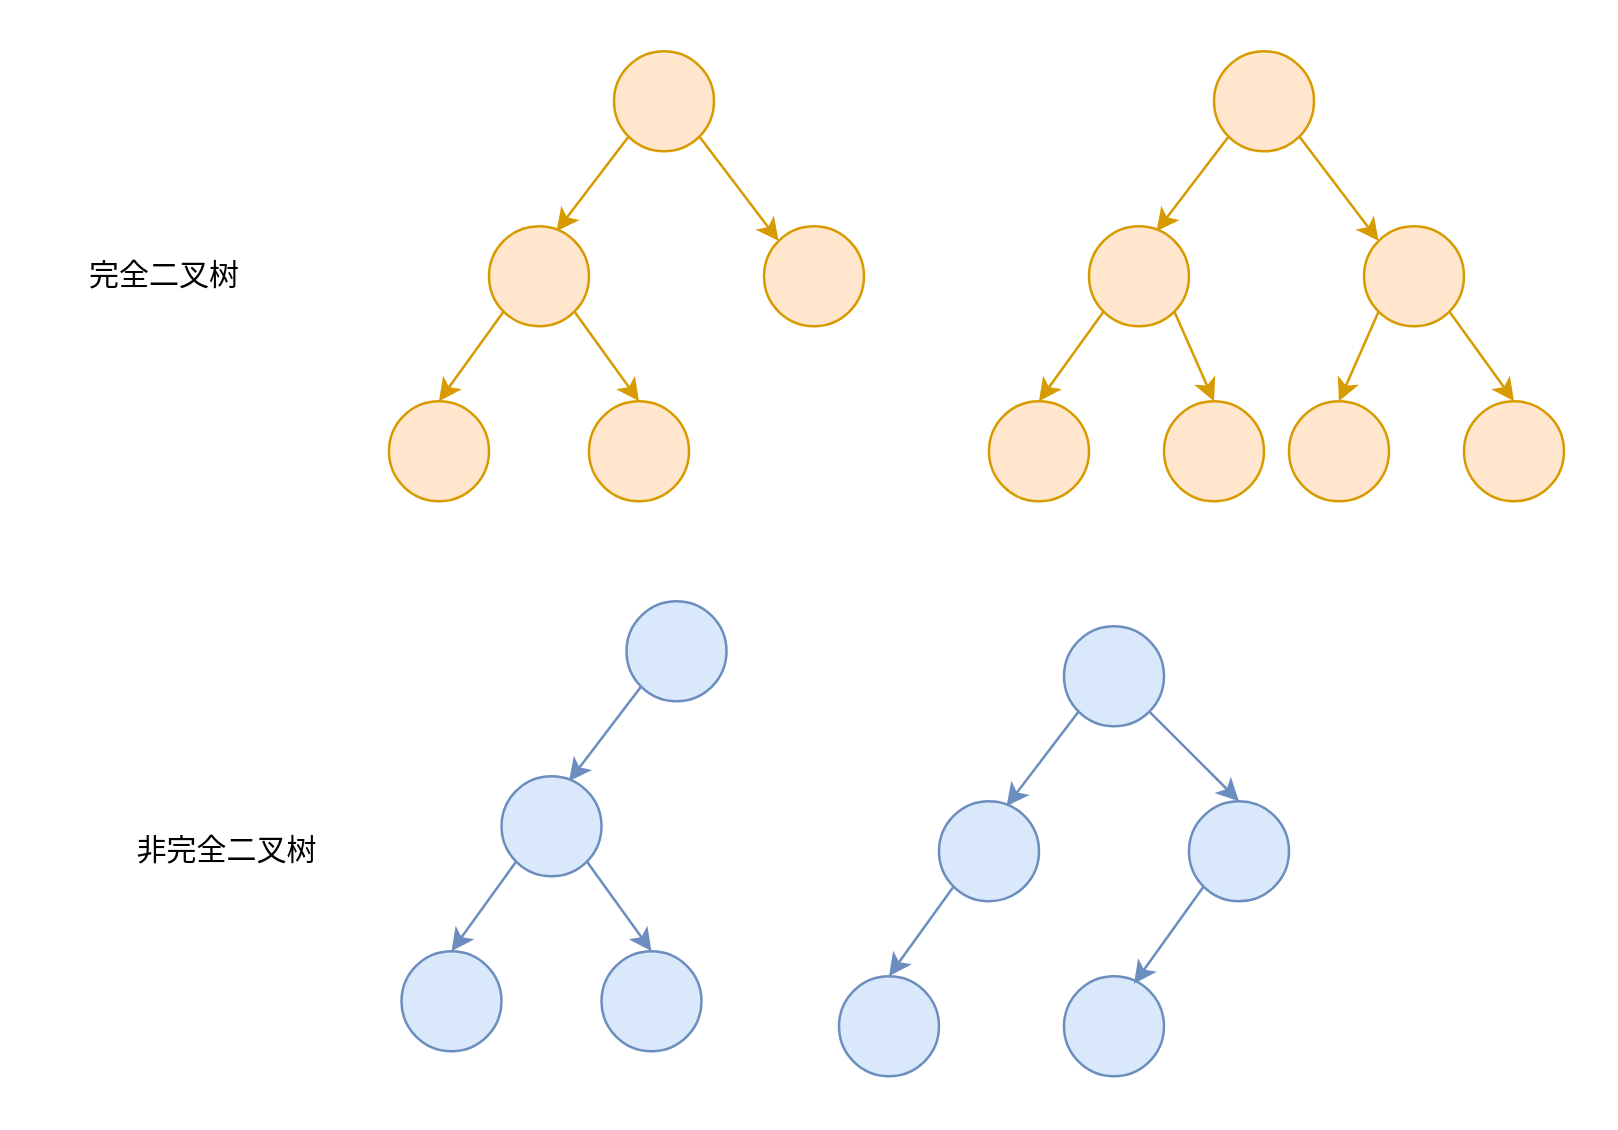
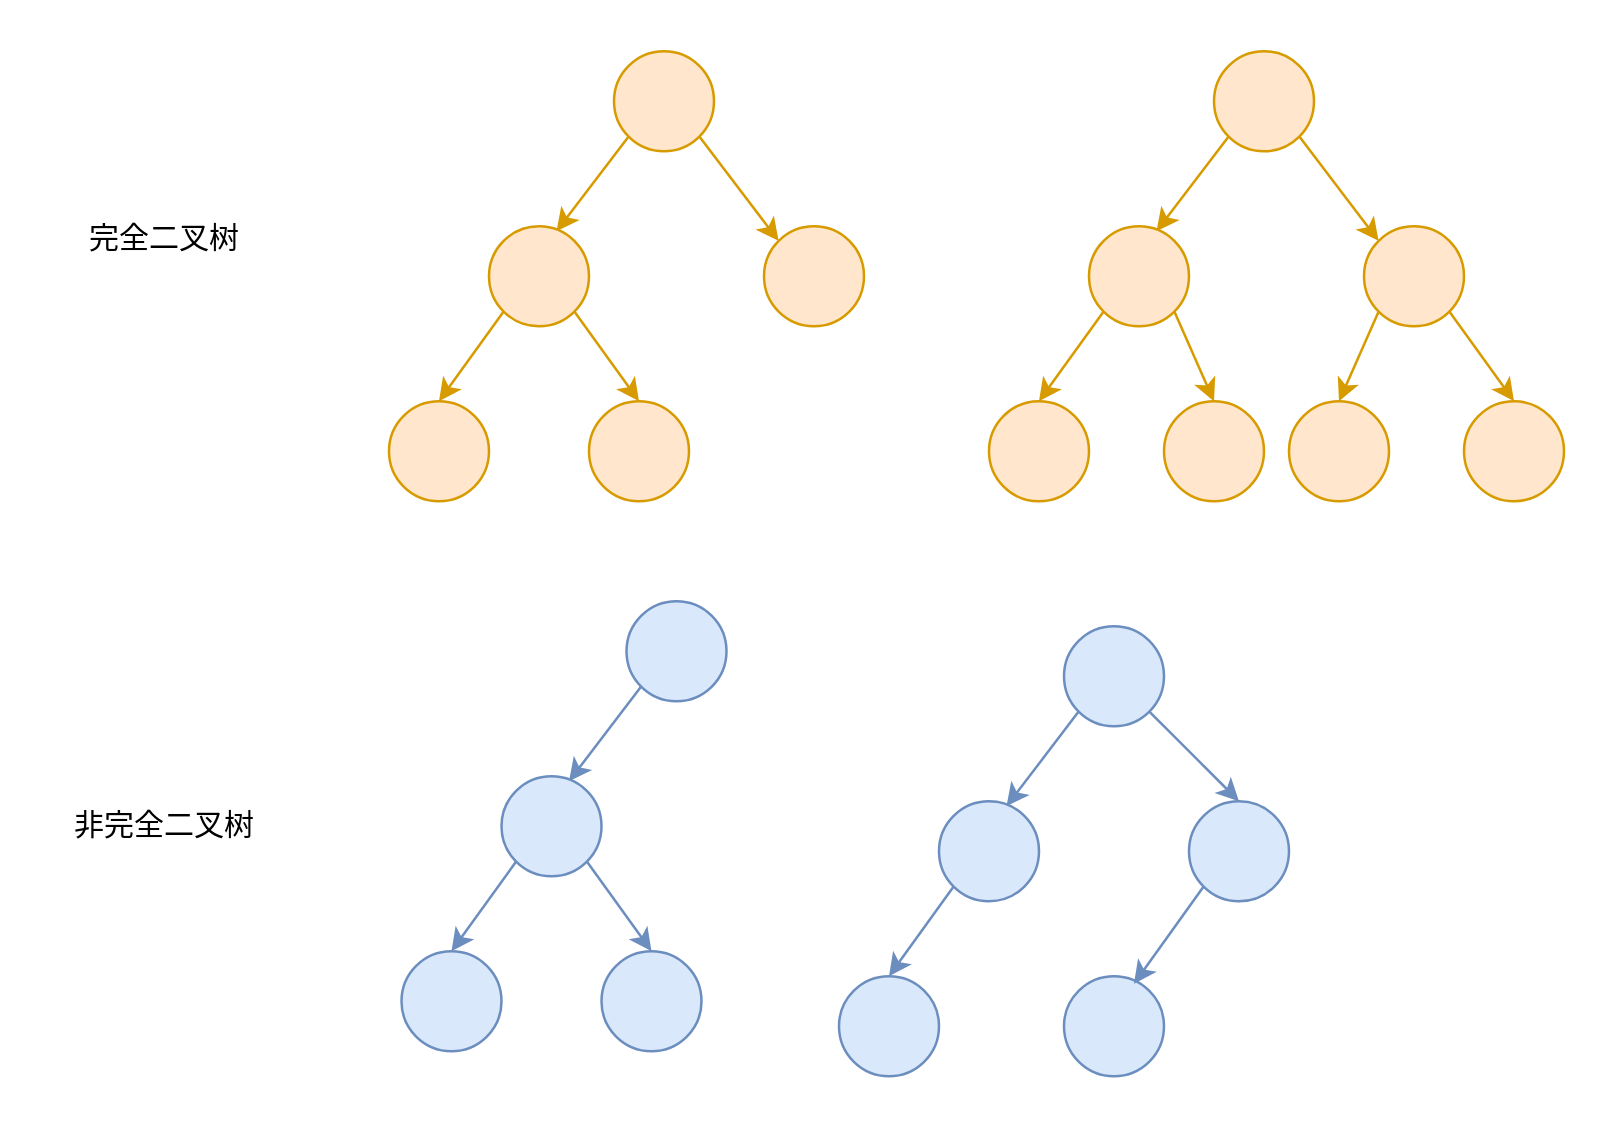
node "完全二叉树": moved (164, 276) -> (164, 239)
node "非完全二叉树": moved (226, 851) -> (164, 826)
